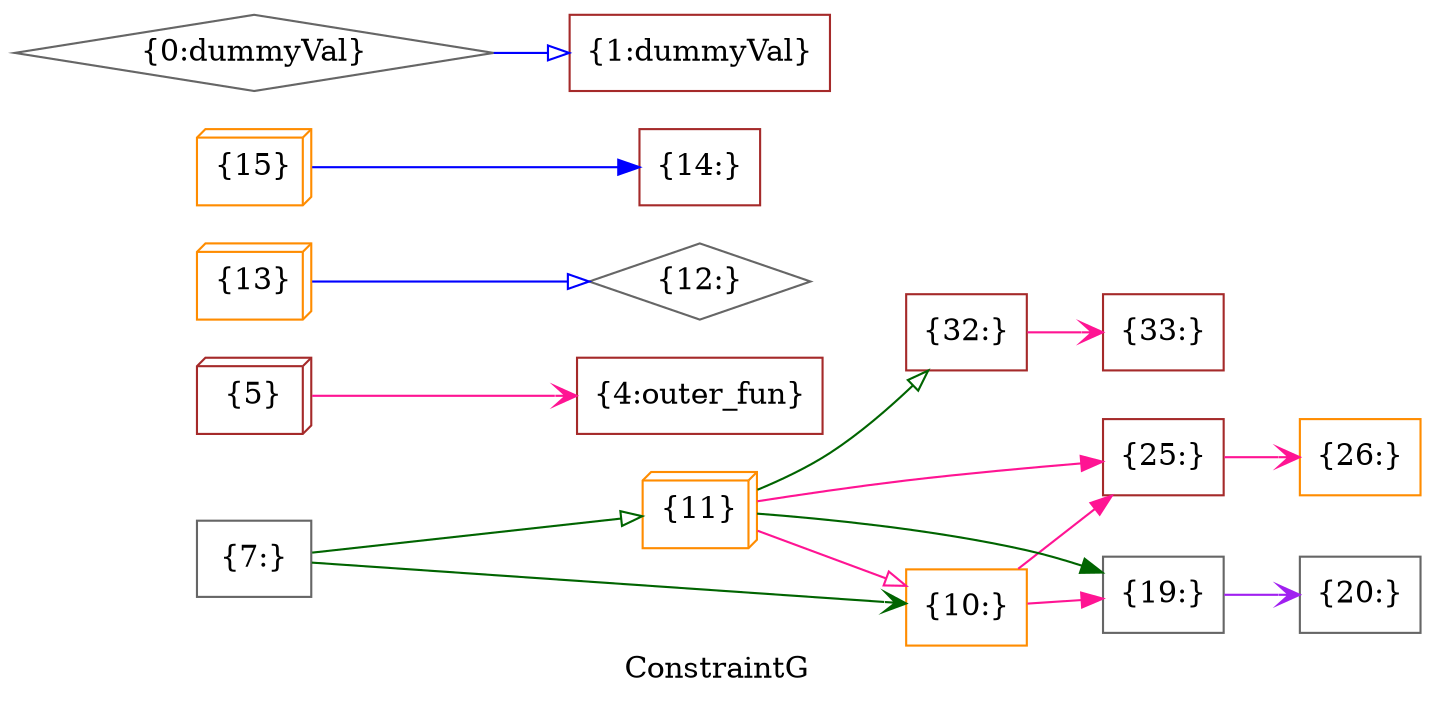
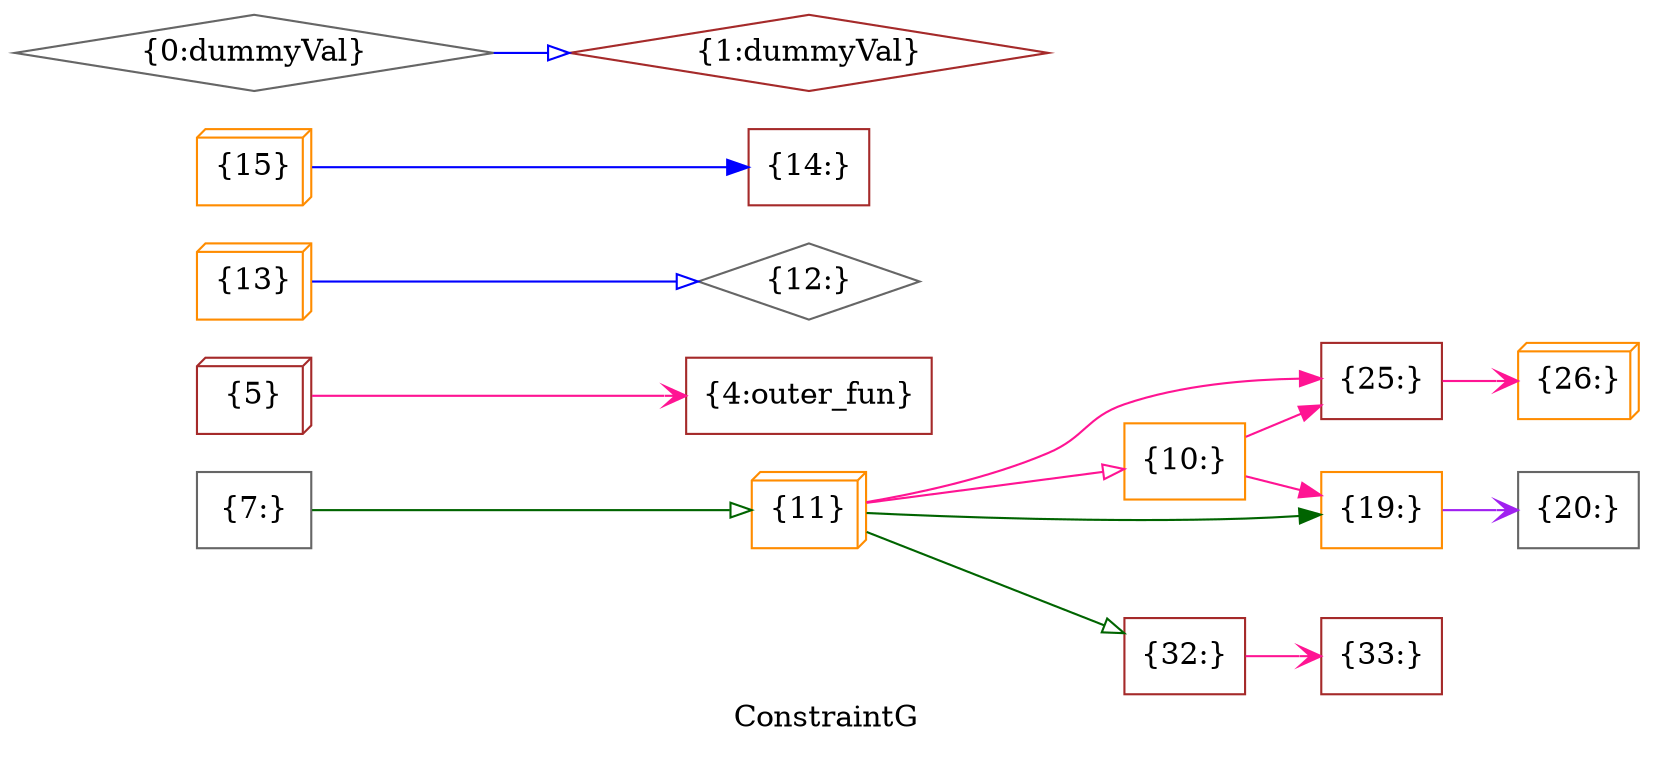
node "{1:dummyVal}": shape box -> diamond
node "{26:}": shape box -> box3d
edge "{7:}" -> "{10:}": removed
node "{19:}": color gray40 -> darkorange
